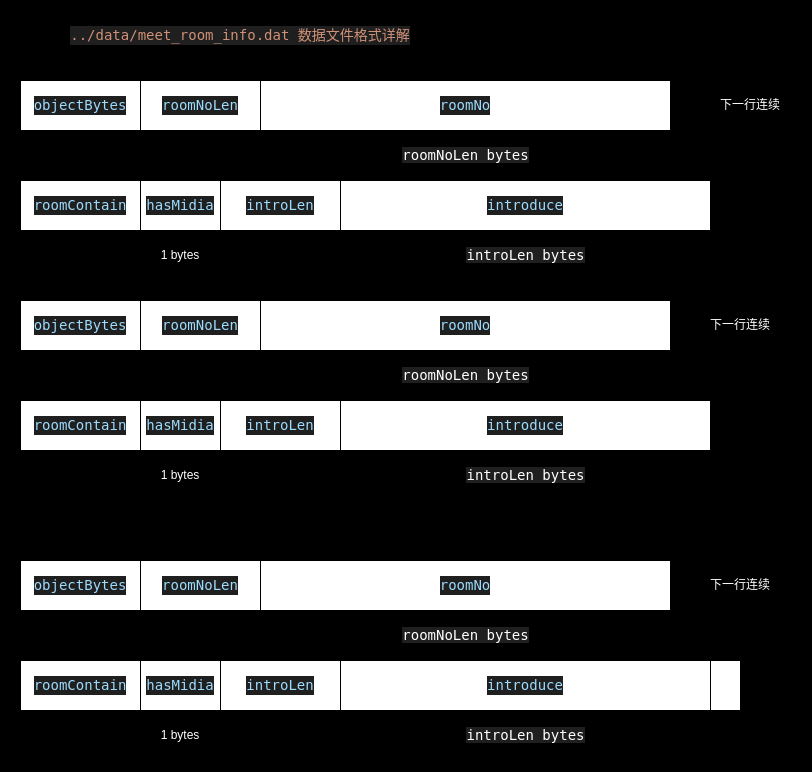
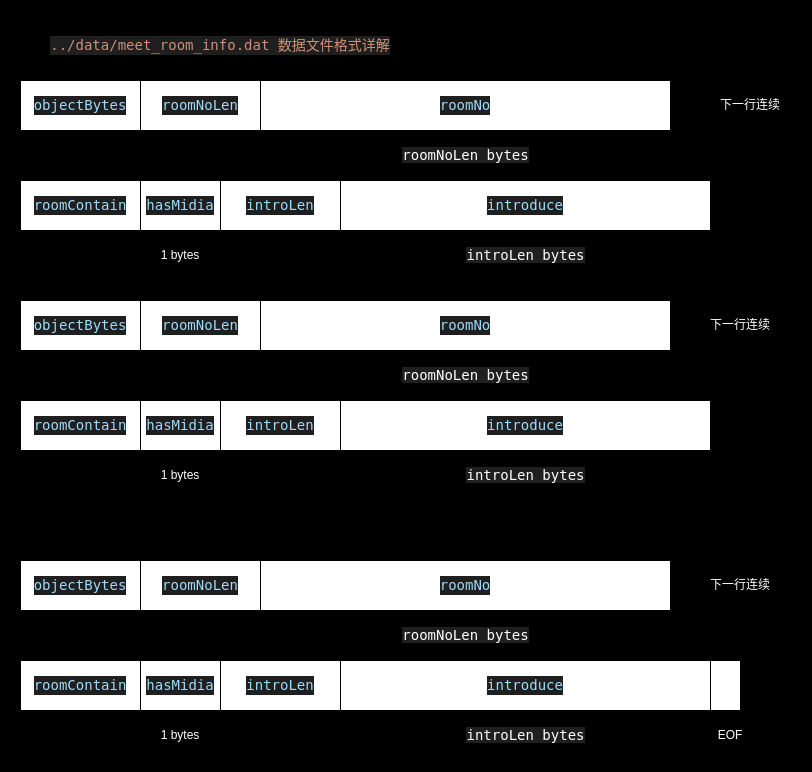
node "../data/meet_room_info.dat 数据文件格式详解": moved (241, 36) -> (221, 46)
node "EOF": added
